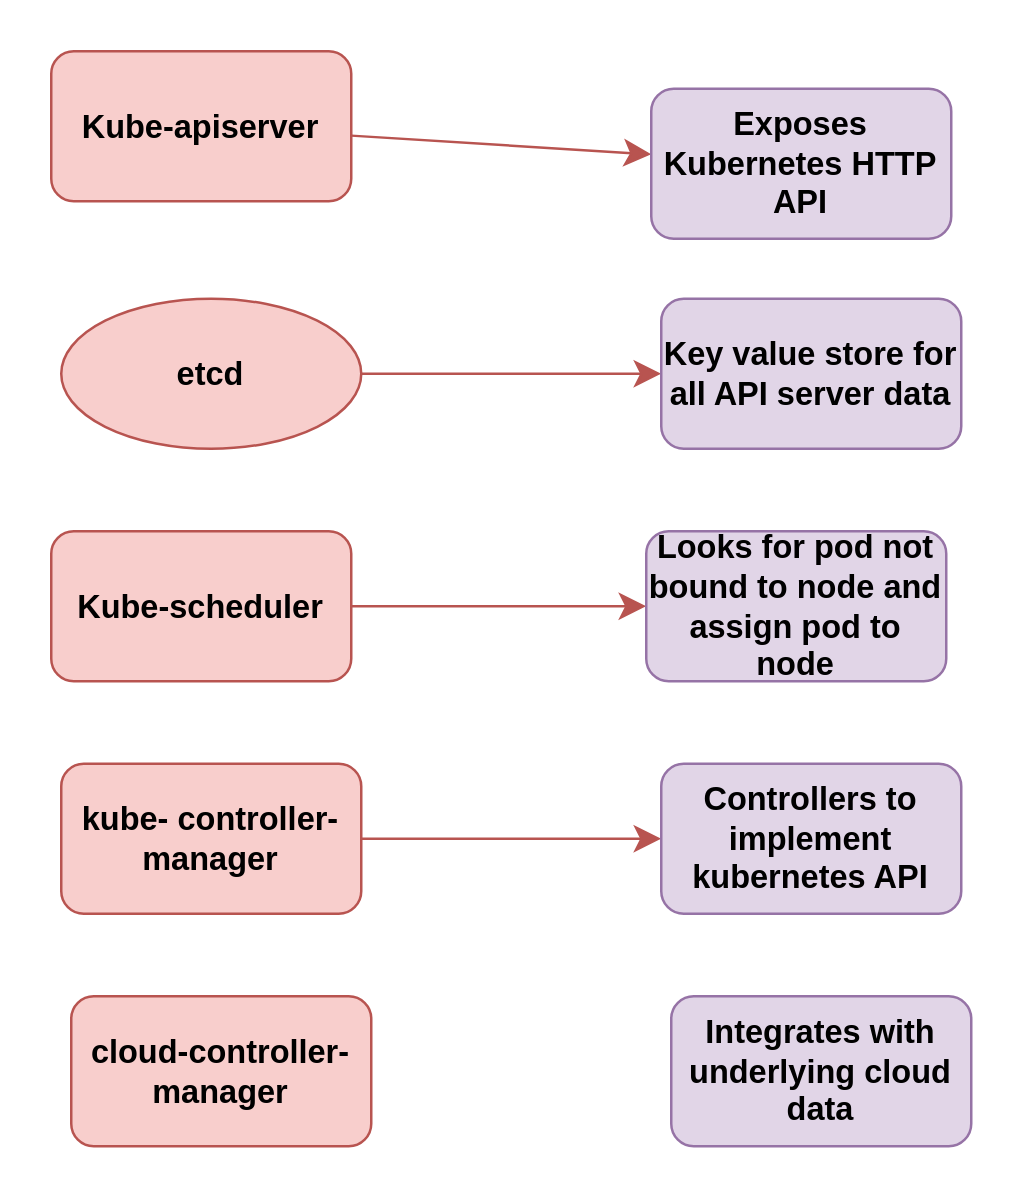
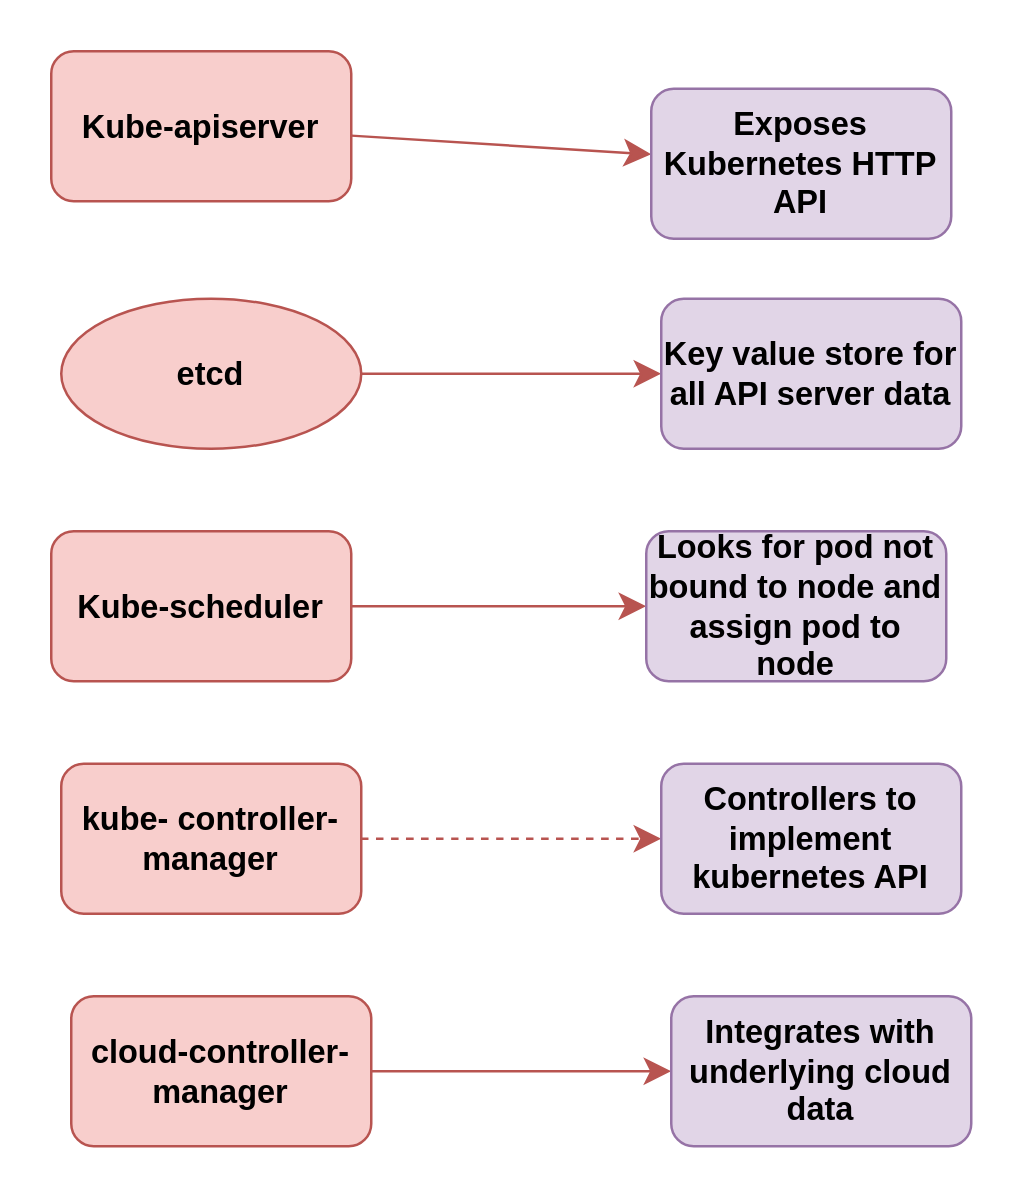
edge "kube- controller-manager" -> "Controllers to implement kubernetes API": style solid -> dashed
edge "cloud-controller-manager" -> "Integrates with underlying cloud data": added
